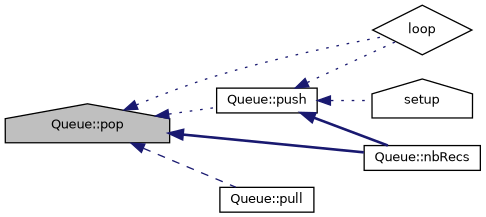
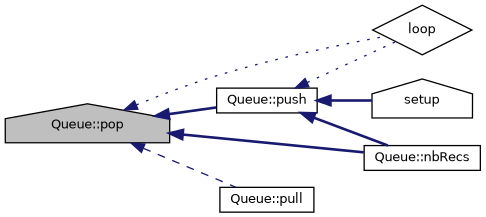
edge "setup" -> "Queue::push": style dotted -> bold
edge "Queue::push" -> "Queue::pop": style dotted -> bold
